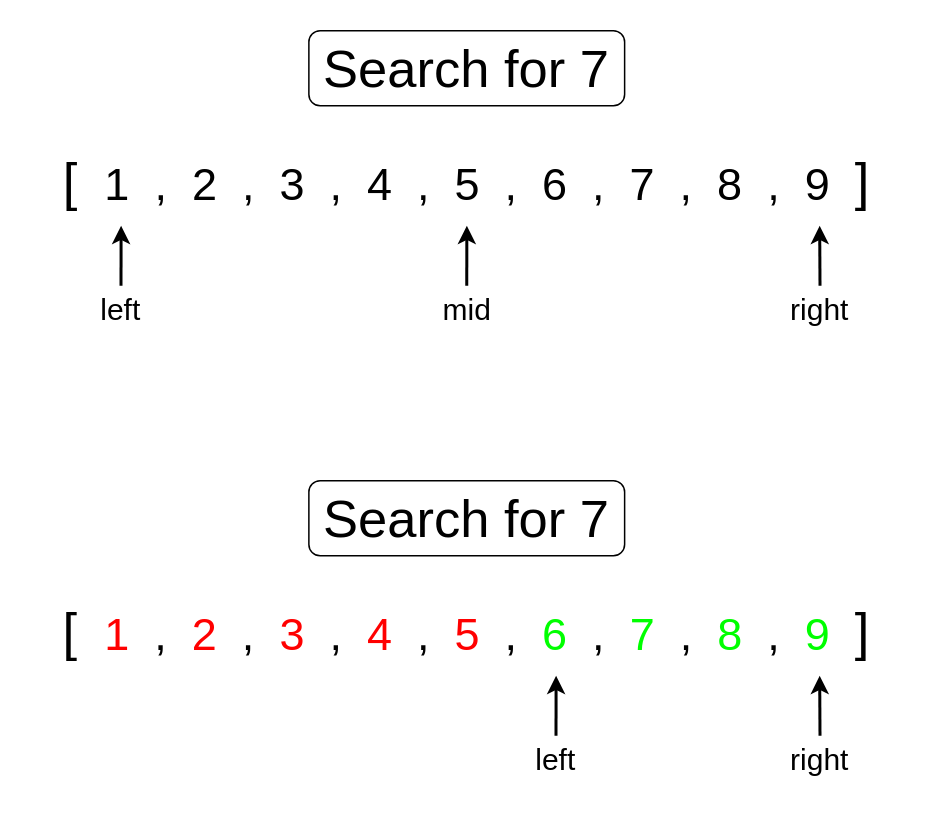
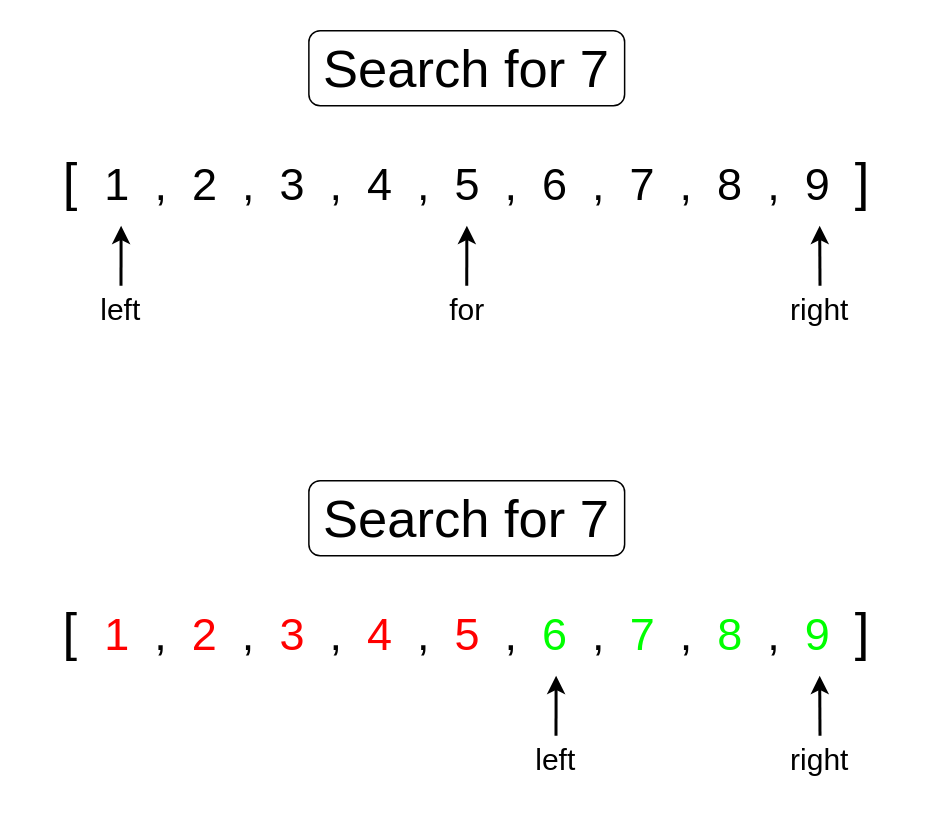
node "mid": label "mid" -> "for"
